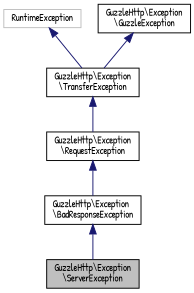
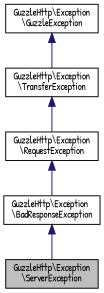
node "RuntimeException": removed
